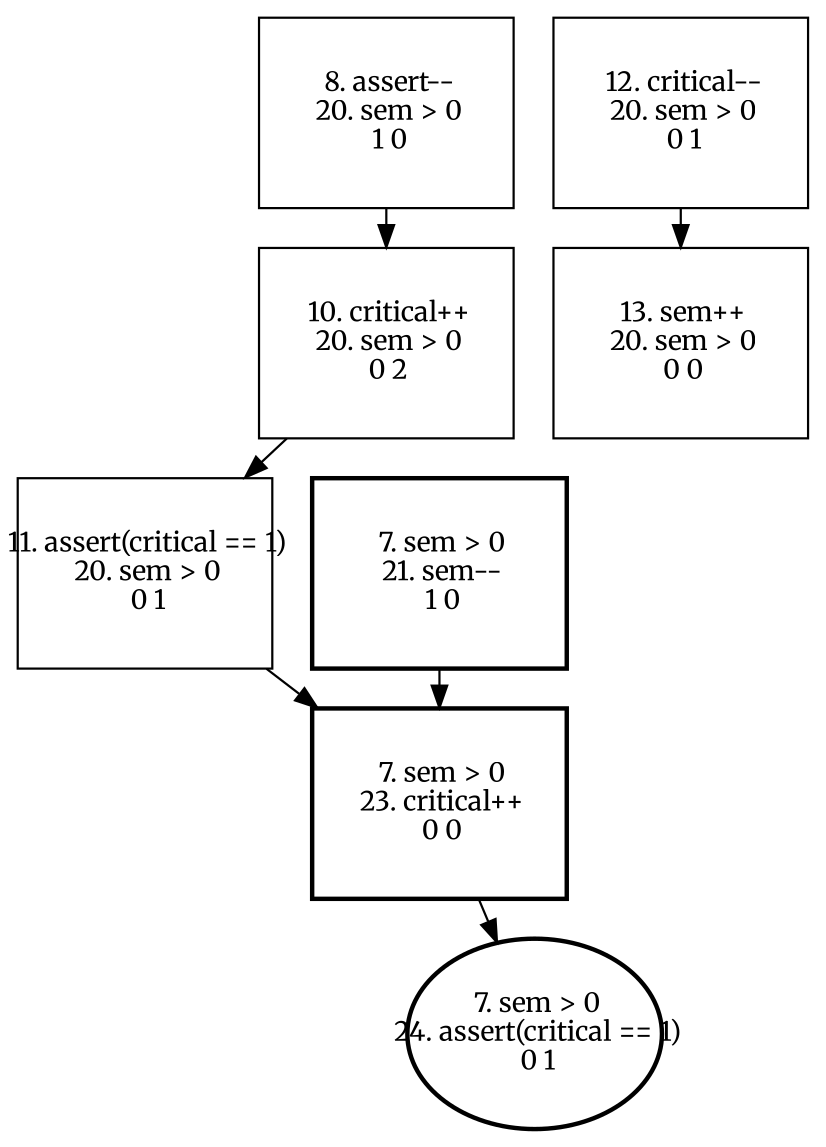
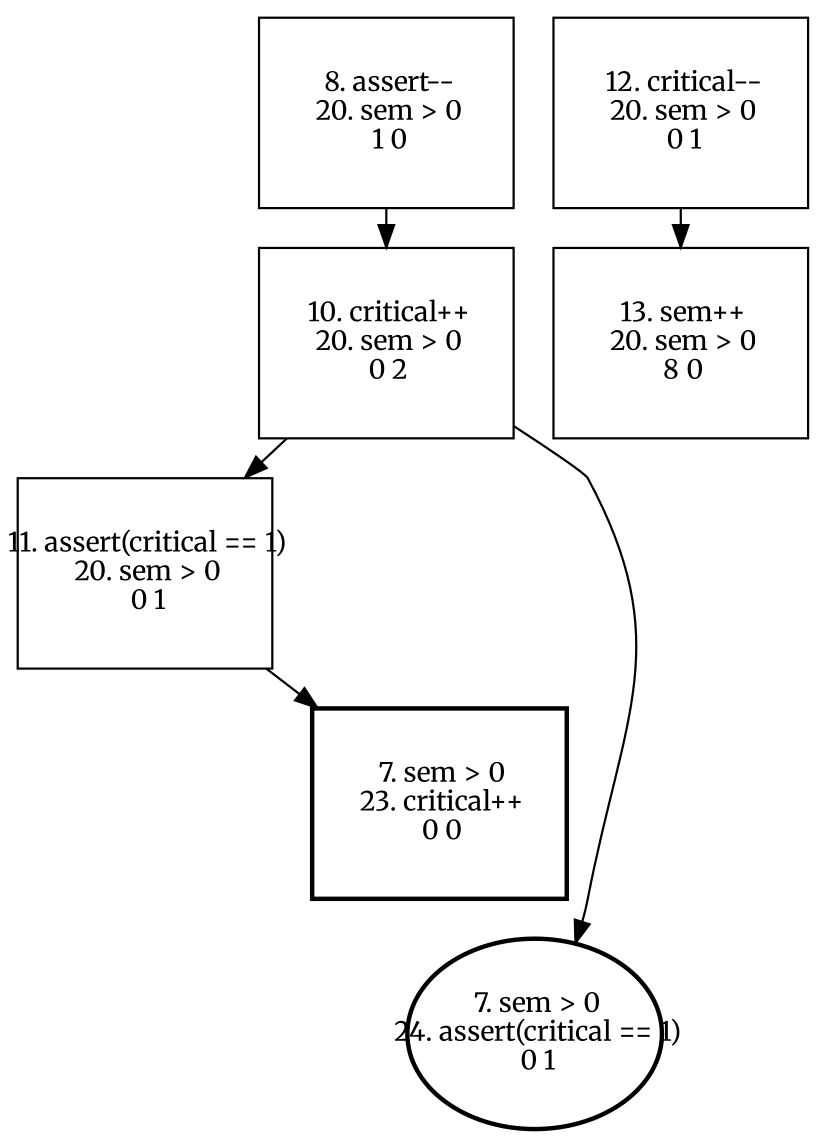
node "13. sem++ 20. sem > 0 0 0": label "13. sem++ 20. sem > 0 0 0" -> "13. sem++ 20. sem > 0 8 0"
node "7. sem > 0 21. sem-- 1 0": removed
edge "7. sem > 0 23. critical++ 0 0" -> "7. sem > 0 24. assert(critical == 1) 0 1": now "10. critical++ 20. sem > 0 0 2" -> "7. sem > 0 24. assert(critical == 1) 0 1"
